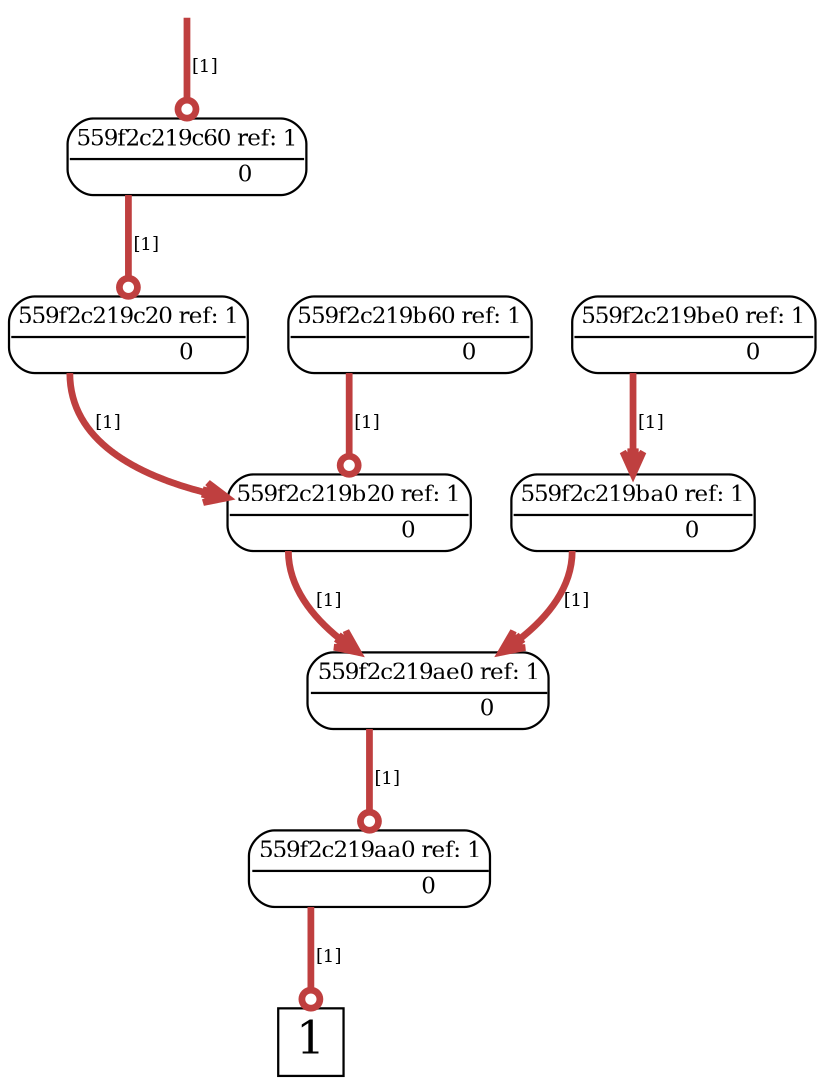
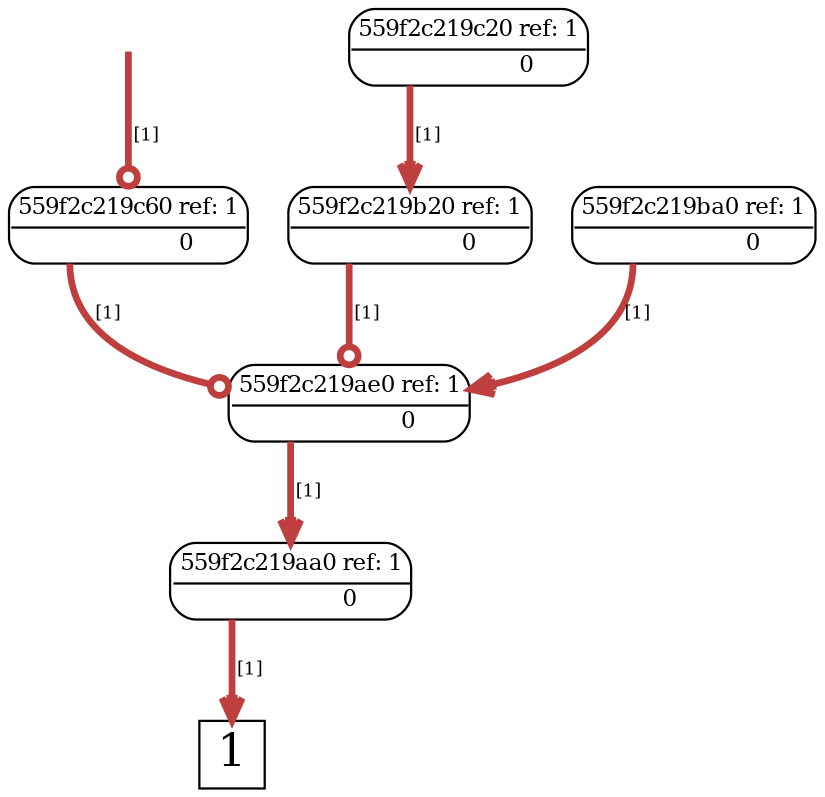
edge "559f2c219c60 ref: 1" -> "559f2c219c20 ref: 1": now "559f2c219c60 ref: 1" -> "559f2c219ae0 ref: 1"
node "559f2c219b60 ref: 1": removed
node "559f2c219be0 ref: 1": removed
edge "559f2c219b20 ref: 1" -> "559f2c219ae0 ref: 1": arrowhead vee -> odot
edge "559f2c219ae0 ref: 1" -> "559f2c219aa0 ref: 1": arrowhead odot -> vee
edge "559f2c219aa0 ref: 1" -> "1": arrowhead odot -> vee
